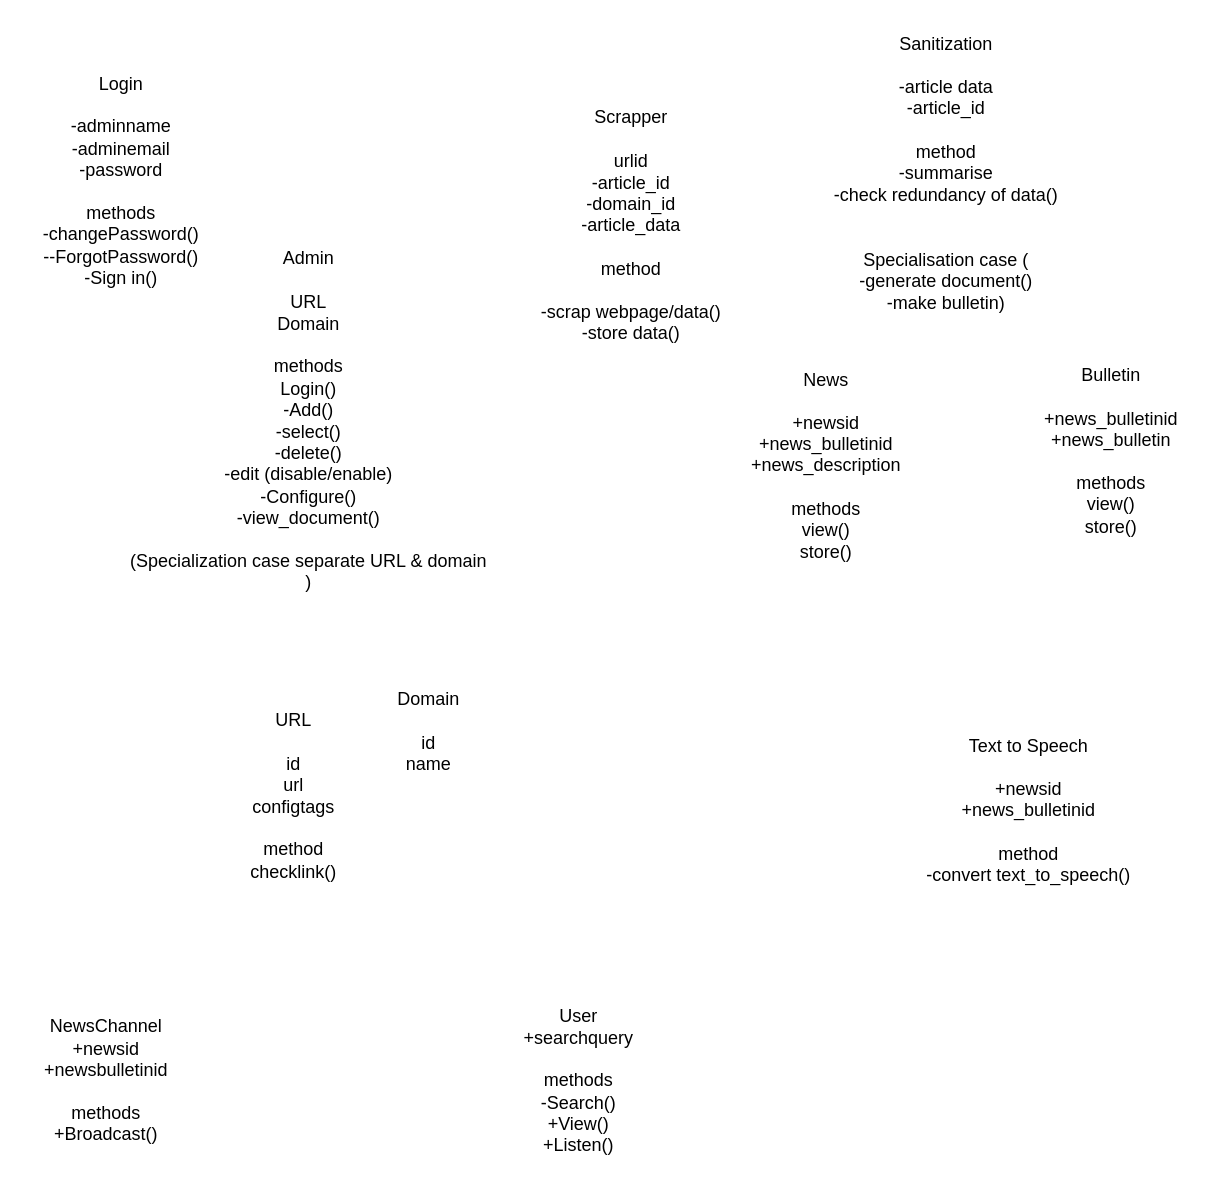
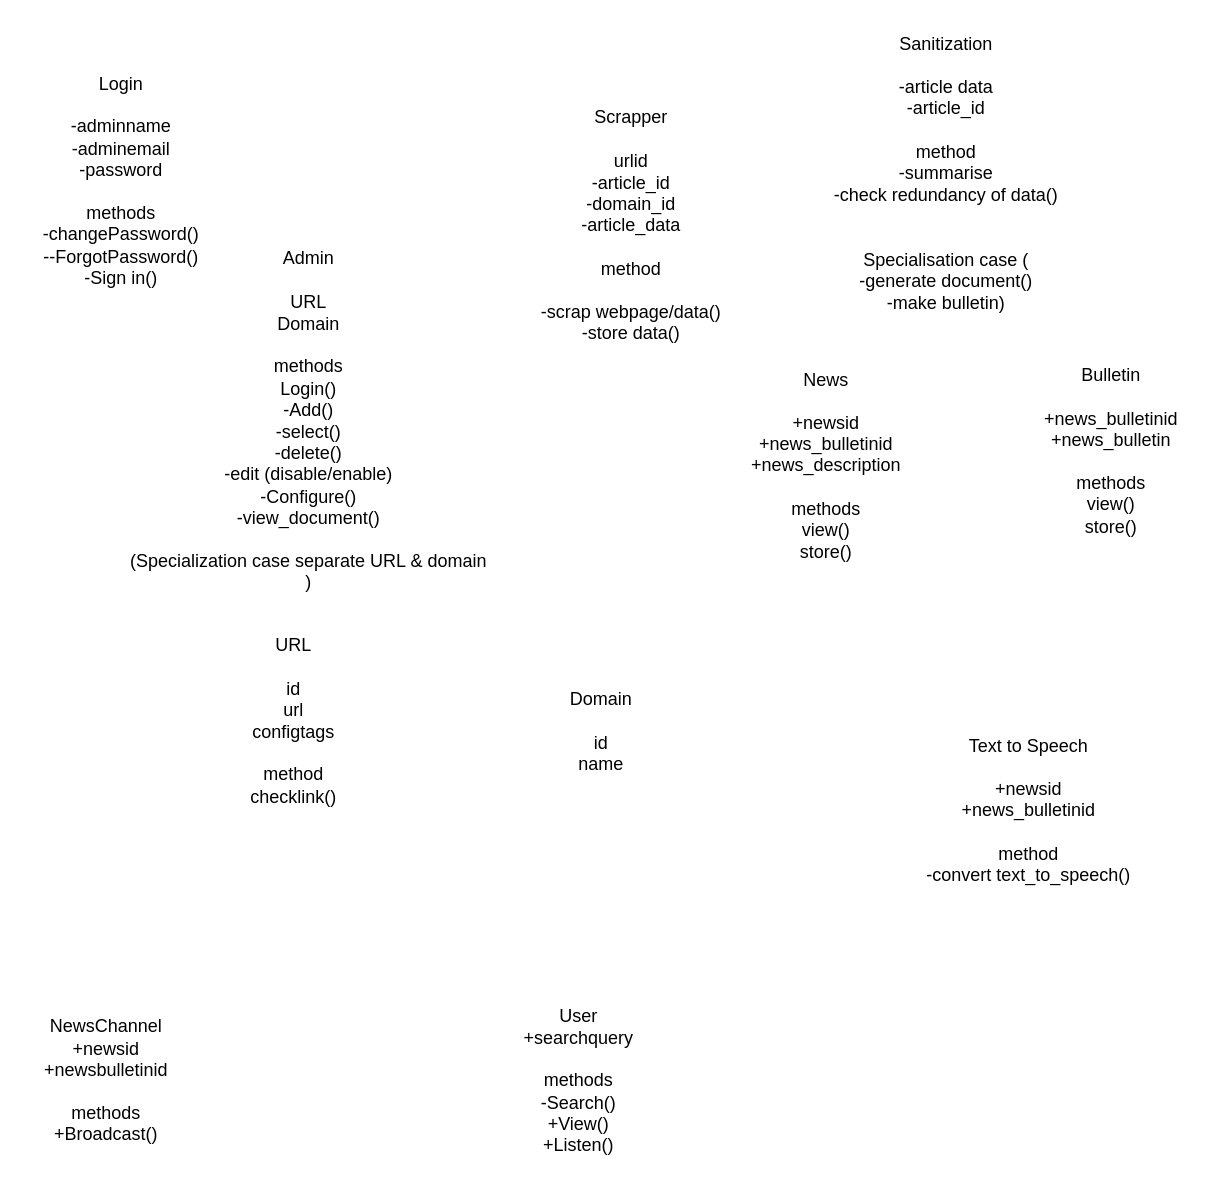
node "Domain id name": moved (428, 731) -> (601, 731)
node "URL id url configtags method checklink()": moved (293, 796) -> (293, 721)
